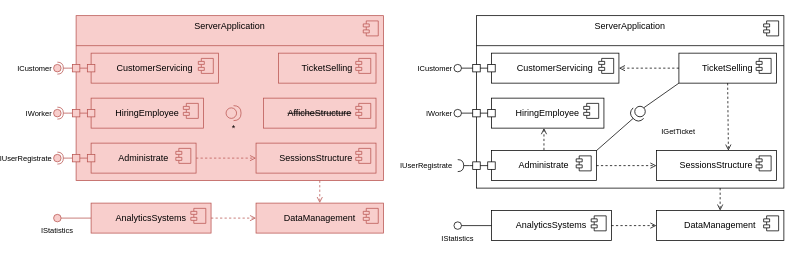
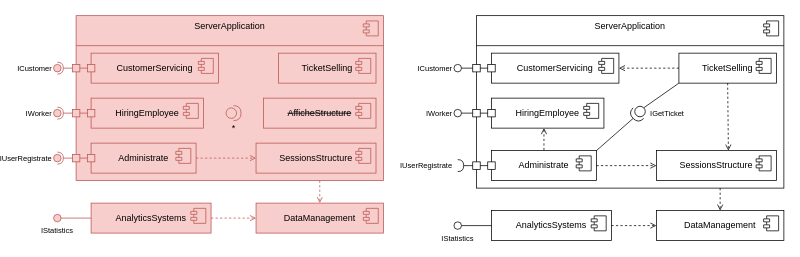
node "IGetTicket": moved (680, 132) -> (669, 113)
